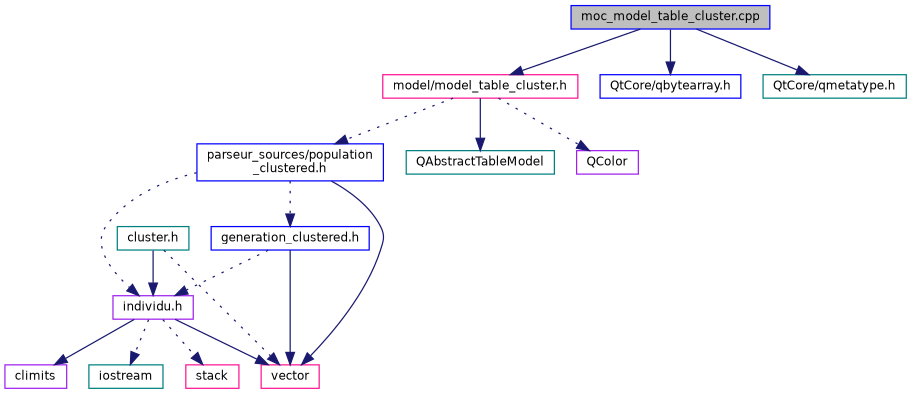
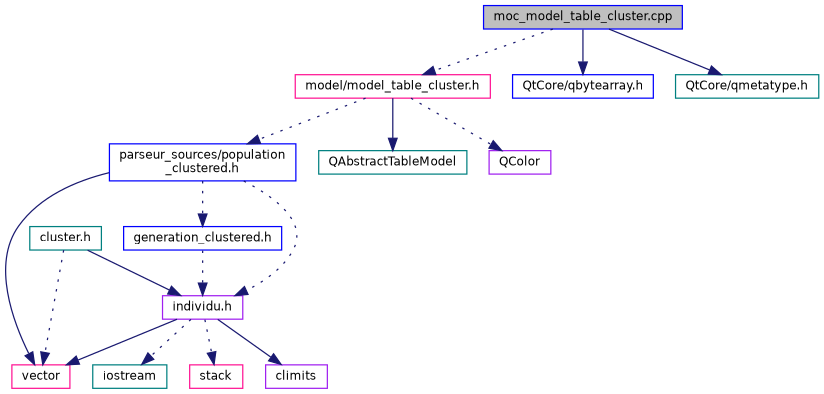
edge "moc_model_table_cluster.cpp" -> "model/model_table_cluster.h": style solid -> dotted
edge "generation_clustered.h" -> "vector": removed
